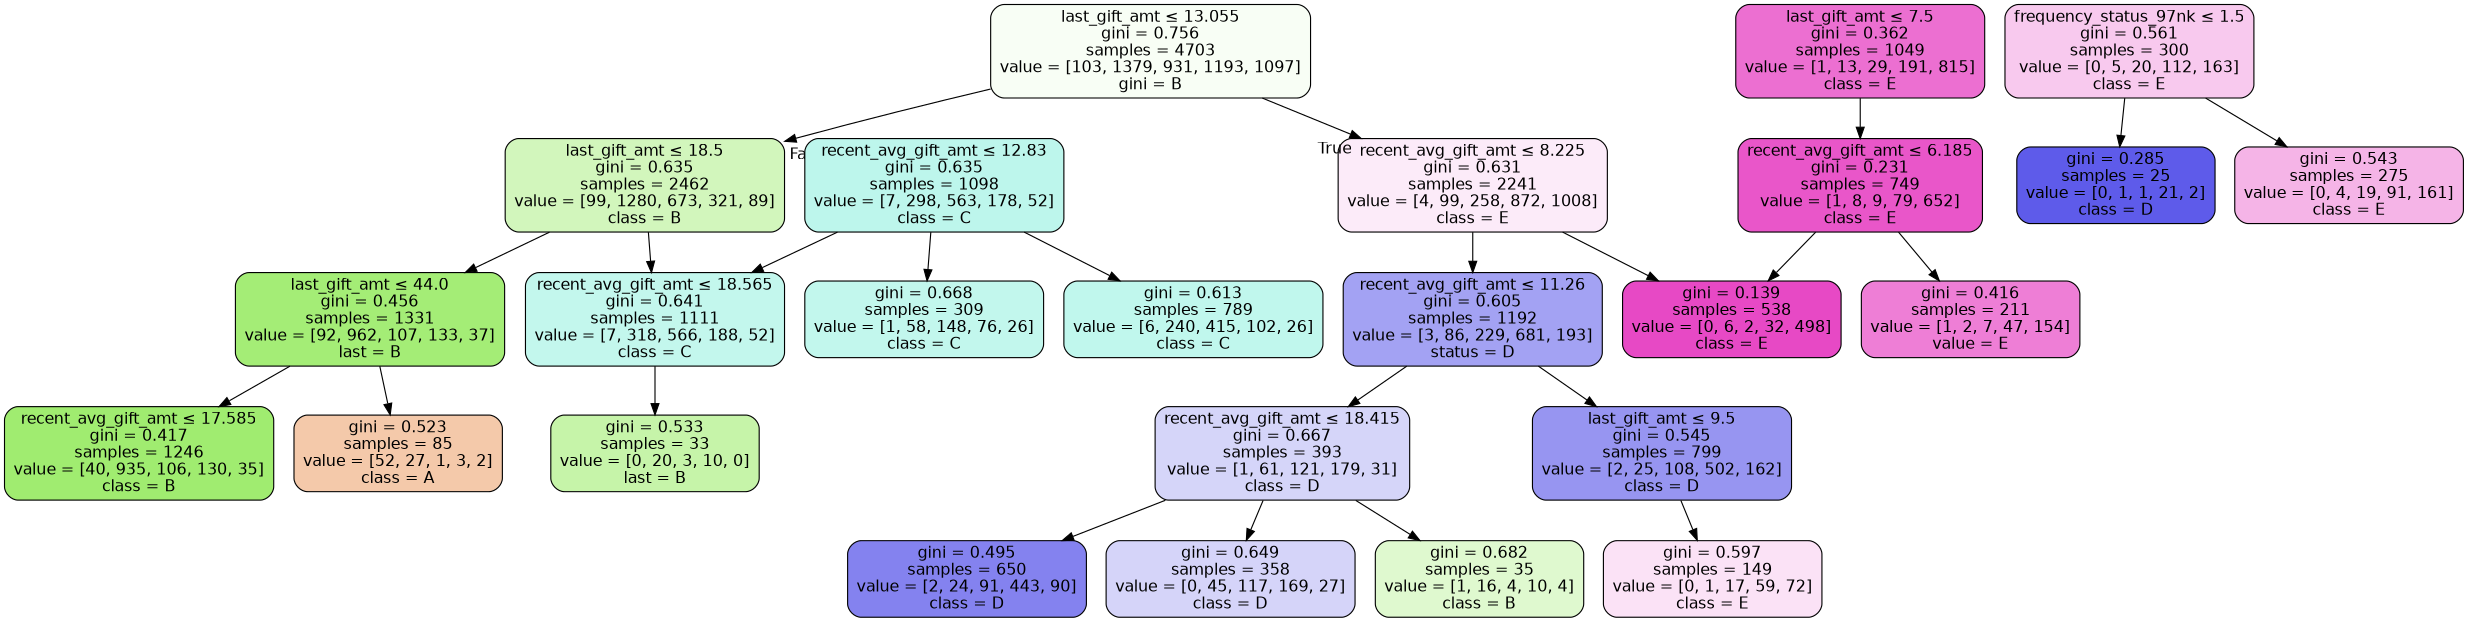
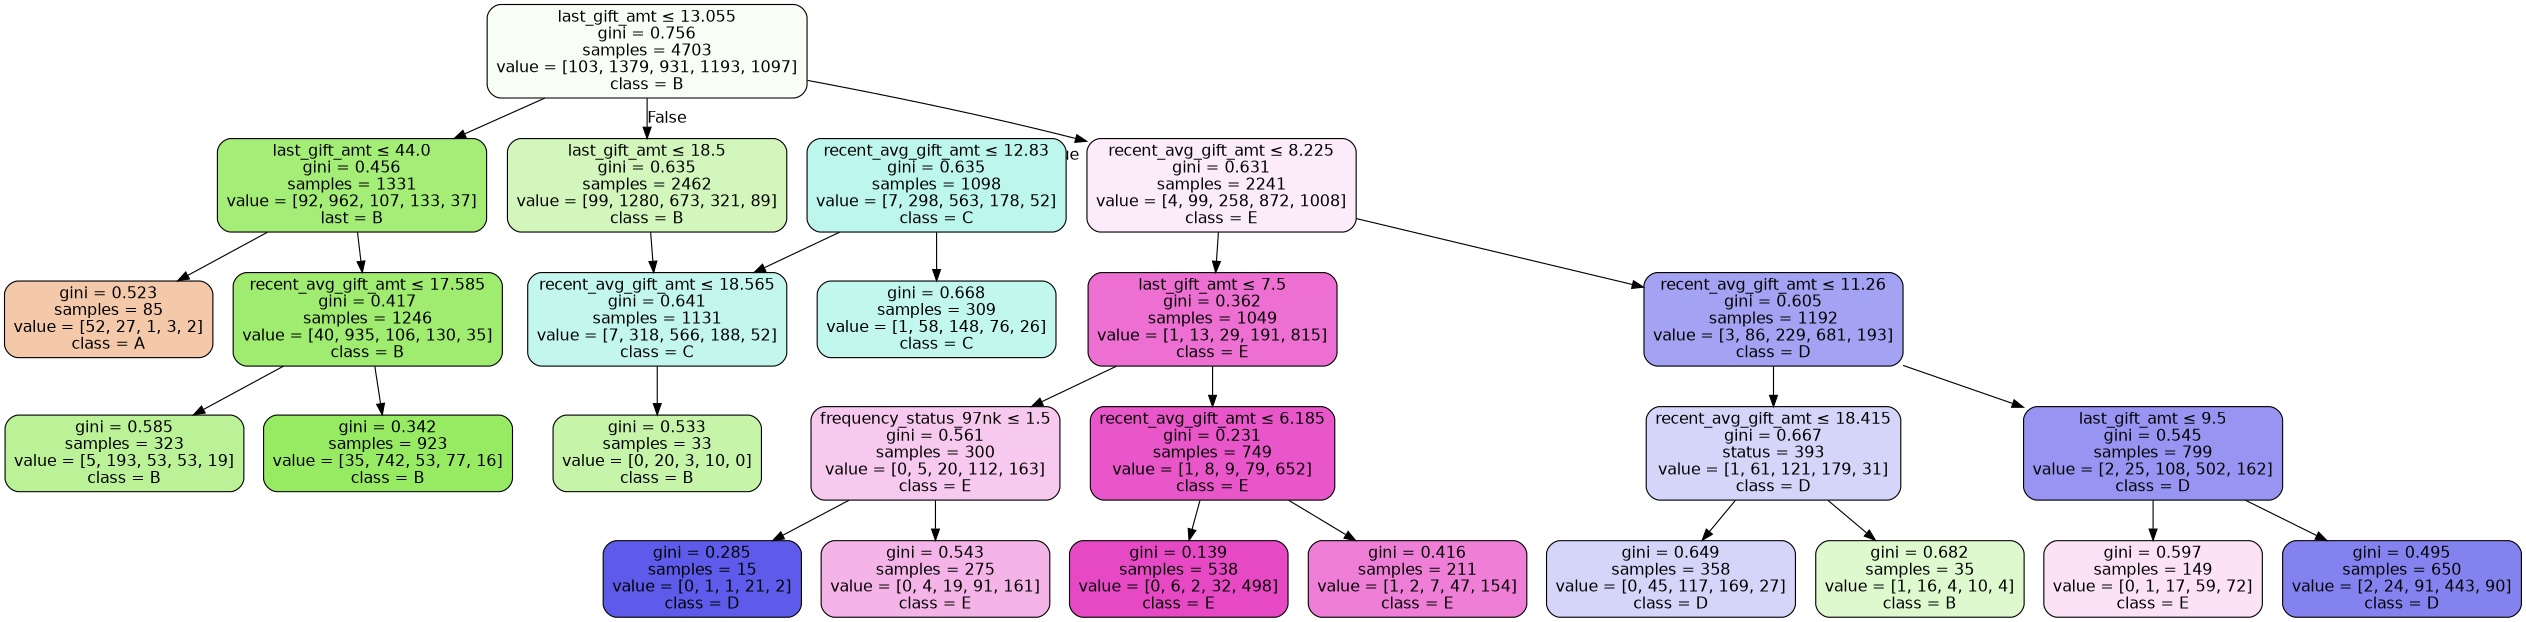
node "last_gift_amt ≤ 13.055": text "gini = B" -> "class = B"
node "gini = 0.285": text "samples = 25" -> "samples = 15"
edge "last_gift_amt ≤ 18.5" -> "last_gift_amt ≤ 44.0": now "last_gift_amt ≤ 13.055" -> "last_gift_amt ≤ 44.0"
edge "recent_avg_gift_amt ≤ 8.225" -> "gini = 0.139": now "recent_avg_gift_amt ≤ 8.225" -> "last_gift_amt ≤ 7.5"
node "recent_avg_gift_amt ≤ 18.565": text "samples = 1111" -> "samples = 1131"
node "gini = 0.613": removed
node "gini = 0.416": text "value = E" -> "class = E"
node "recent_avg_gift_amt ≤ 11.26": text "status = D" -> "class = D"
edge "last_gift_amt ≤ 7.5" -> "frequency_status_97nk ≤ 1.5": added
node "gini = 0.585": added
node "gini = 0.342": added
node "recent_avg_gift_amt ≤ 18.415": text "samples = 393" -> "status = 393"
node "gini = 0.533": text "last = B" -> "class = B"
edge "recent_avg_gift_amt ≤ 18.415" -> "gini = 0.495": now "last_gift_amt ≤ 9.5" -> "gini = 0.495"
